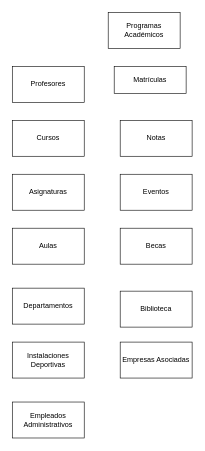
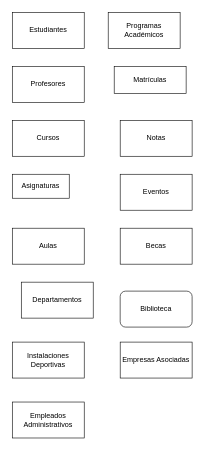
node "Estudiantes": added
node "Asignaturas": size 72x36 -> 57x24
node "Departamentos": moved (48, 306) -> (57, 300)
node "Biblioteca": shape rectangle -> rounded rectangle
